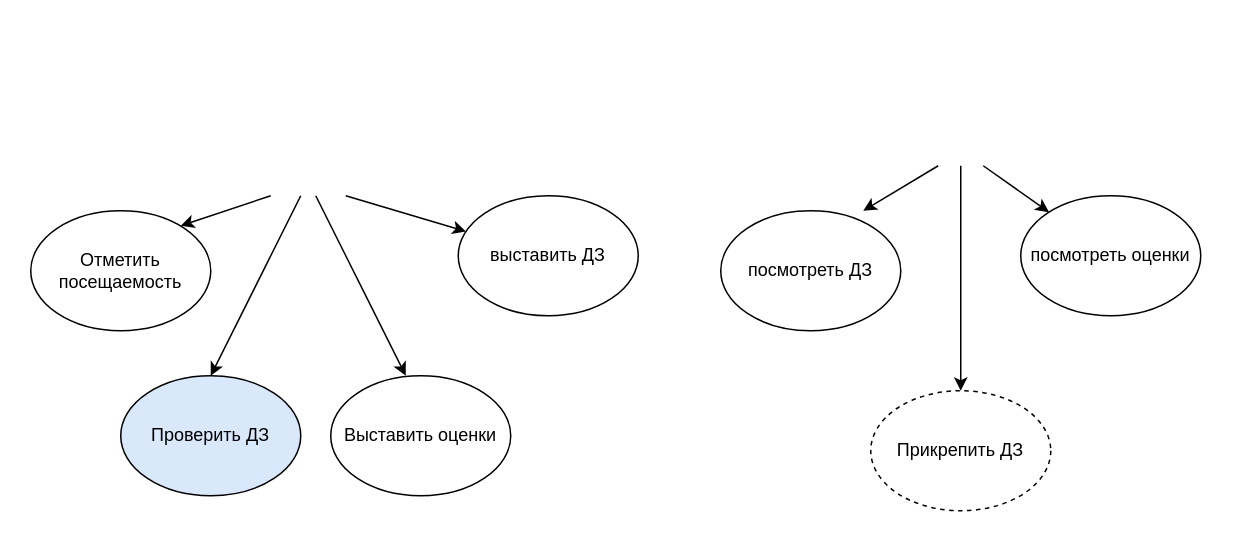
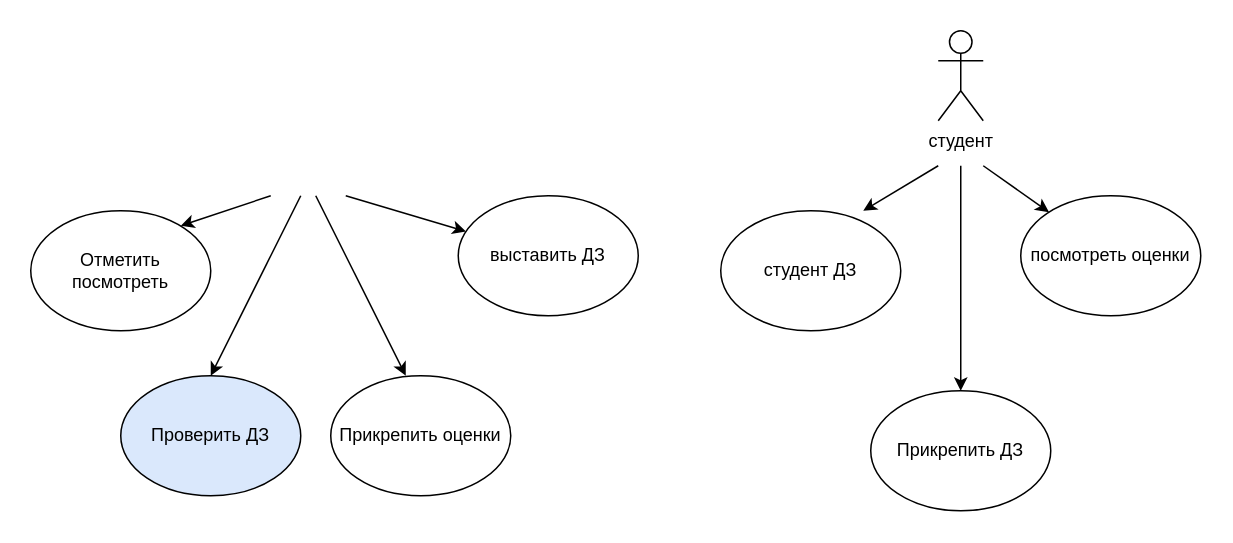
node "студент": added
node "Отметить посещаемость": label "Отметить посещаемость" -> "Отметить посмотреть"
node "посмотреть ДЗ": label "посмотреть ДЗ" -> "студент ДЗ"
node "Выставить оценки": label "Выставить оценки" -> "Прикрепить оценки"
node "Прикрепить ДЗ": style dashed -> solid
